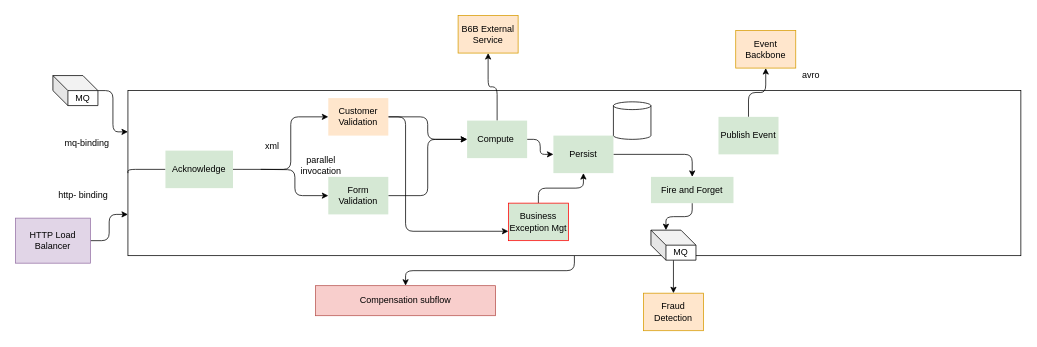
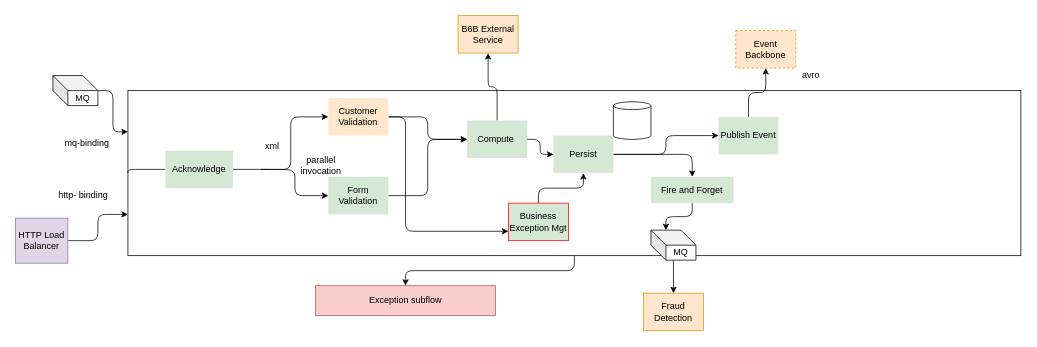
node "Event Backbone": style solid -> dashed
edge "Persist" -> "Publish Event": added
node "HTTP Load Balancer": size 75x45 -> 53x45
node "Compensation subflow": label "Compensation subflow" -> "Exception subflow"
